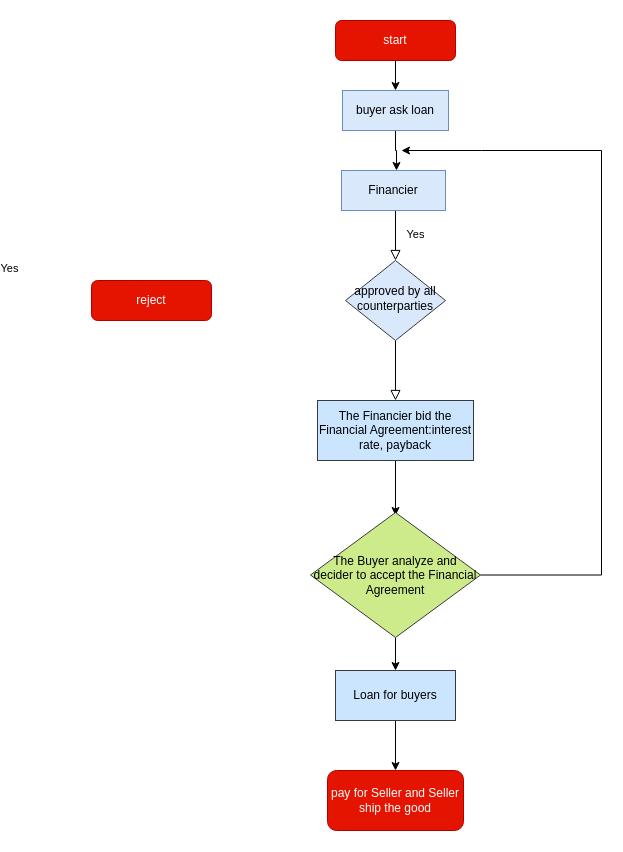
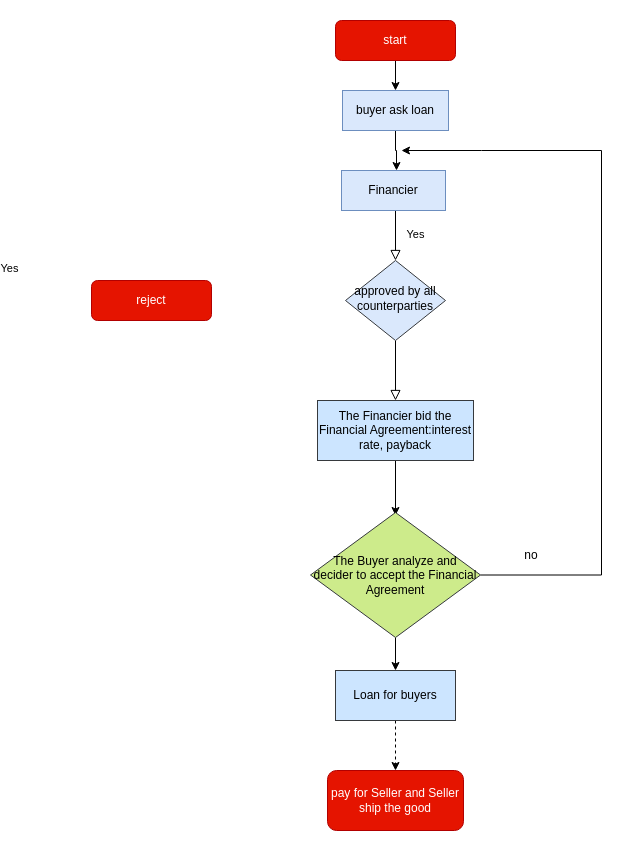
node "no": added
edge "Loan for buyers" -> "pay for Seller and Seller ship the good": style solid -> dashed
